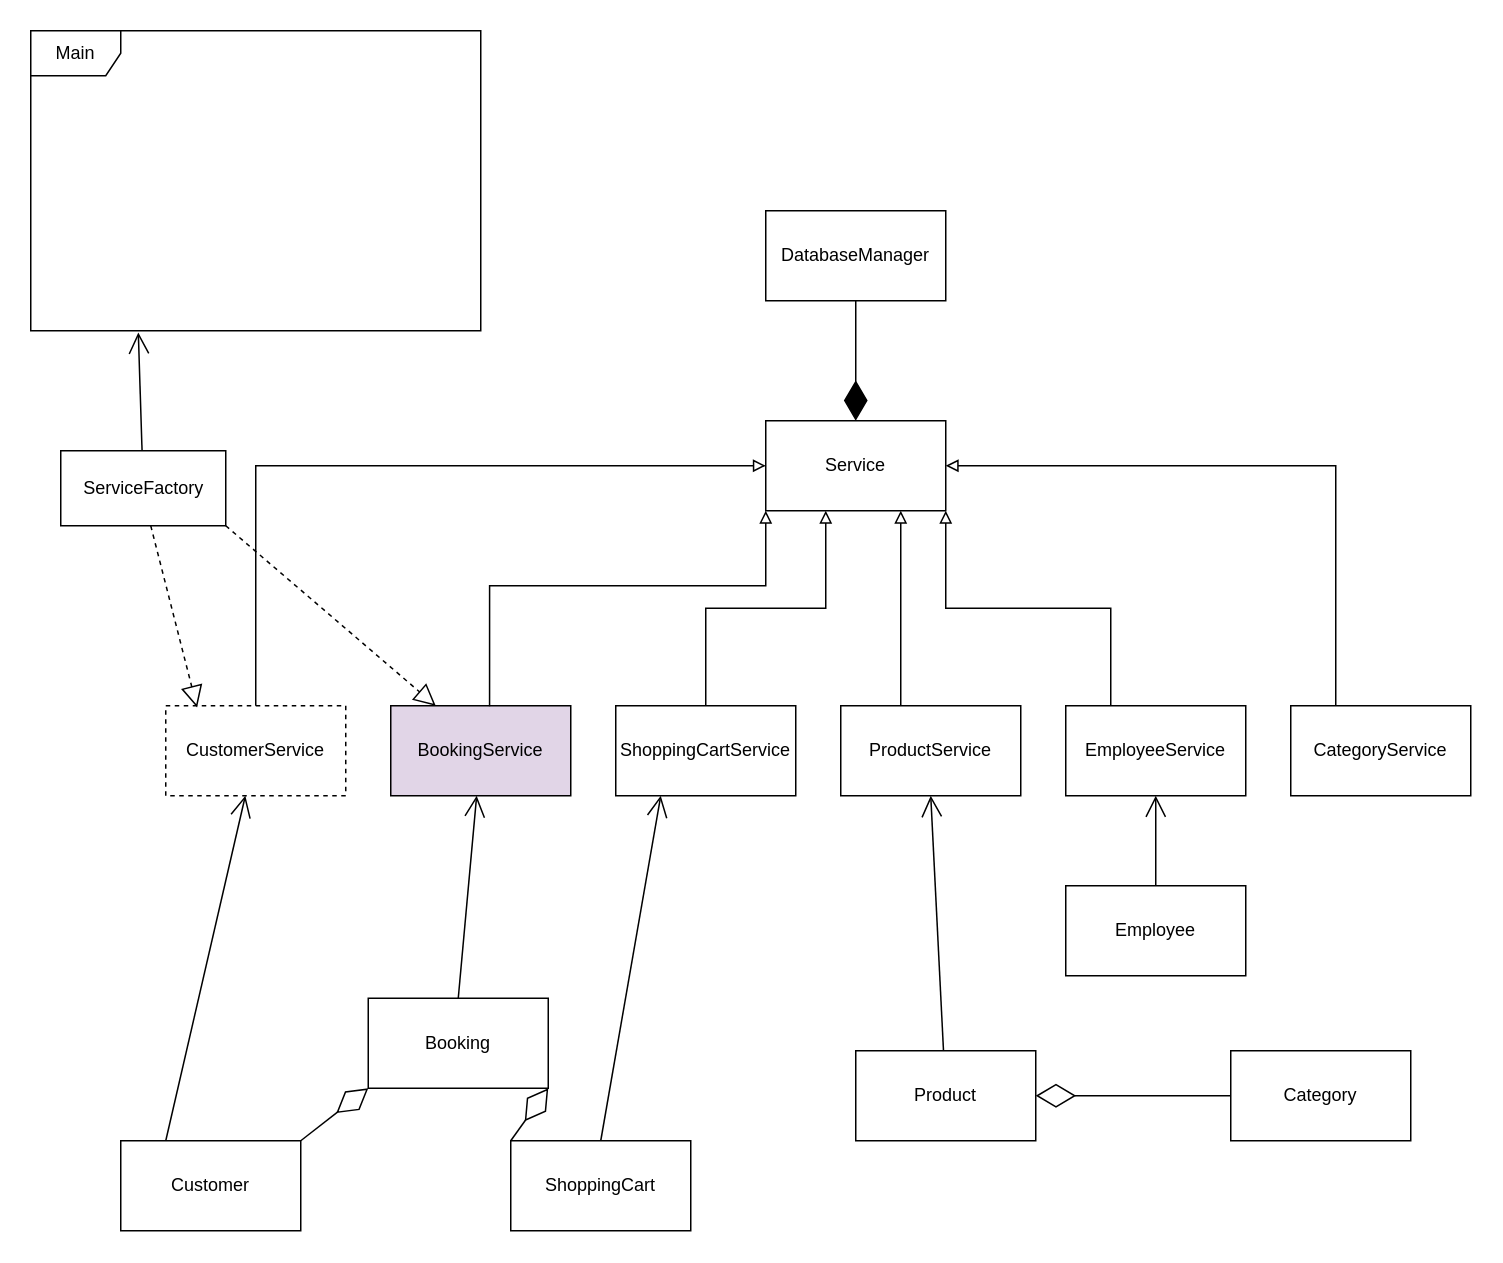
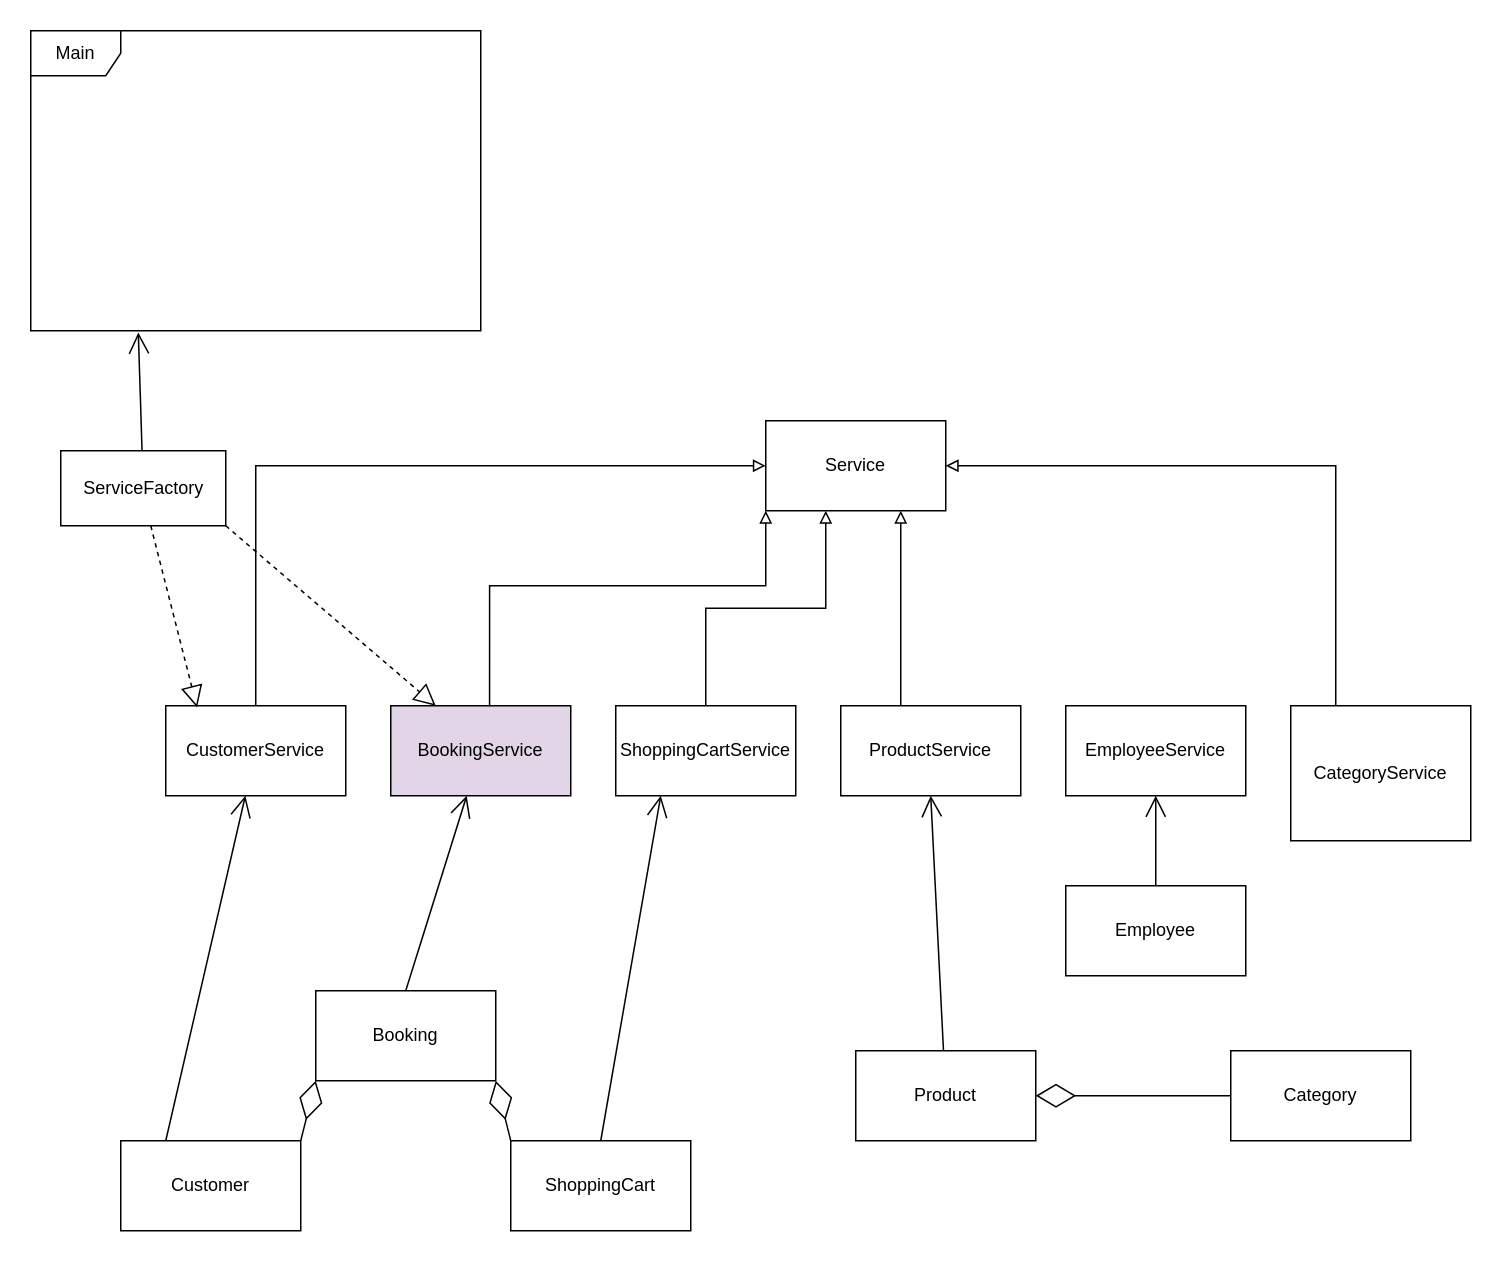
node "DatabaseManager": removed
edge "DatabaseManager" -> "Service": removed
edge "EmployeeService" -> "Service": removed
node "CustomerService": style dashed -> solid
node "CategoryService": size 180x90 -> 180x135
node "Booking": moved (458, 1043) -> (406, 1036)
